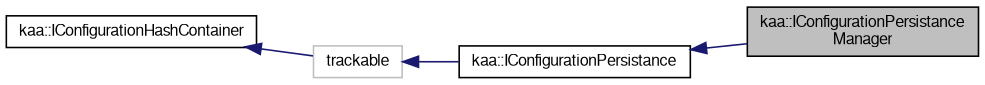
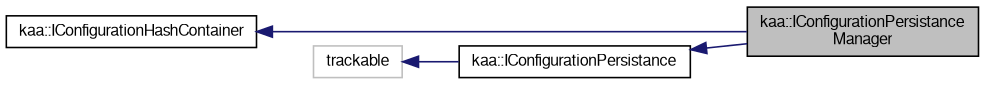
edge "trackable" -> "kaa::IConfigurationHashContainer": now "kaa::IConfigurationPersistance Manager" -> "kaa::IConfigurationHashContainer"
